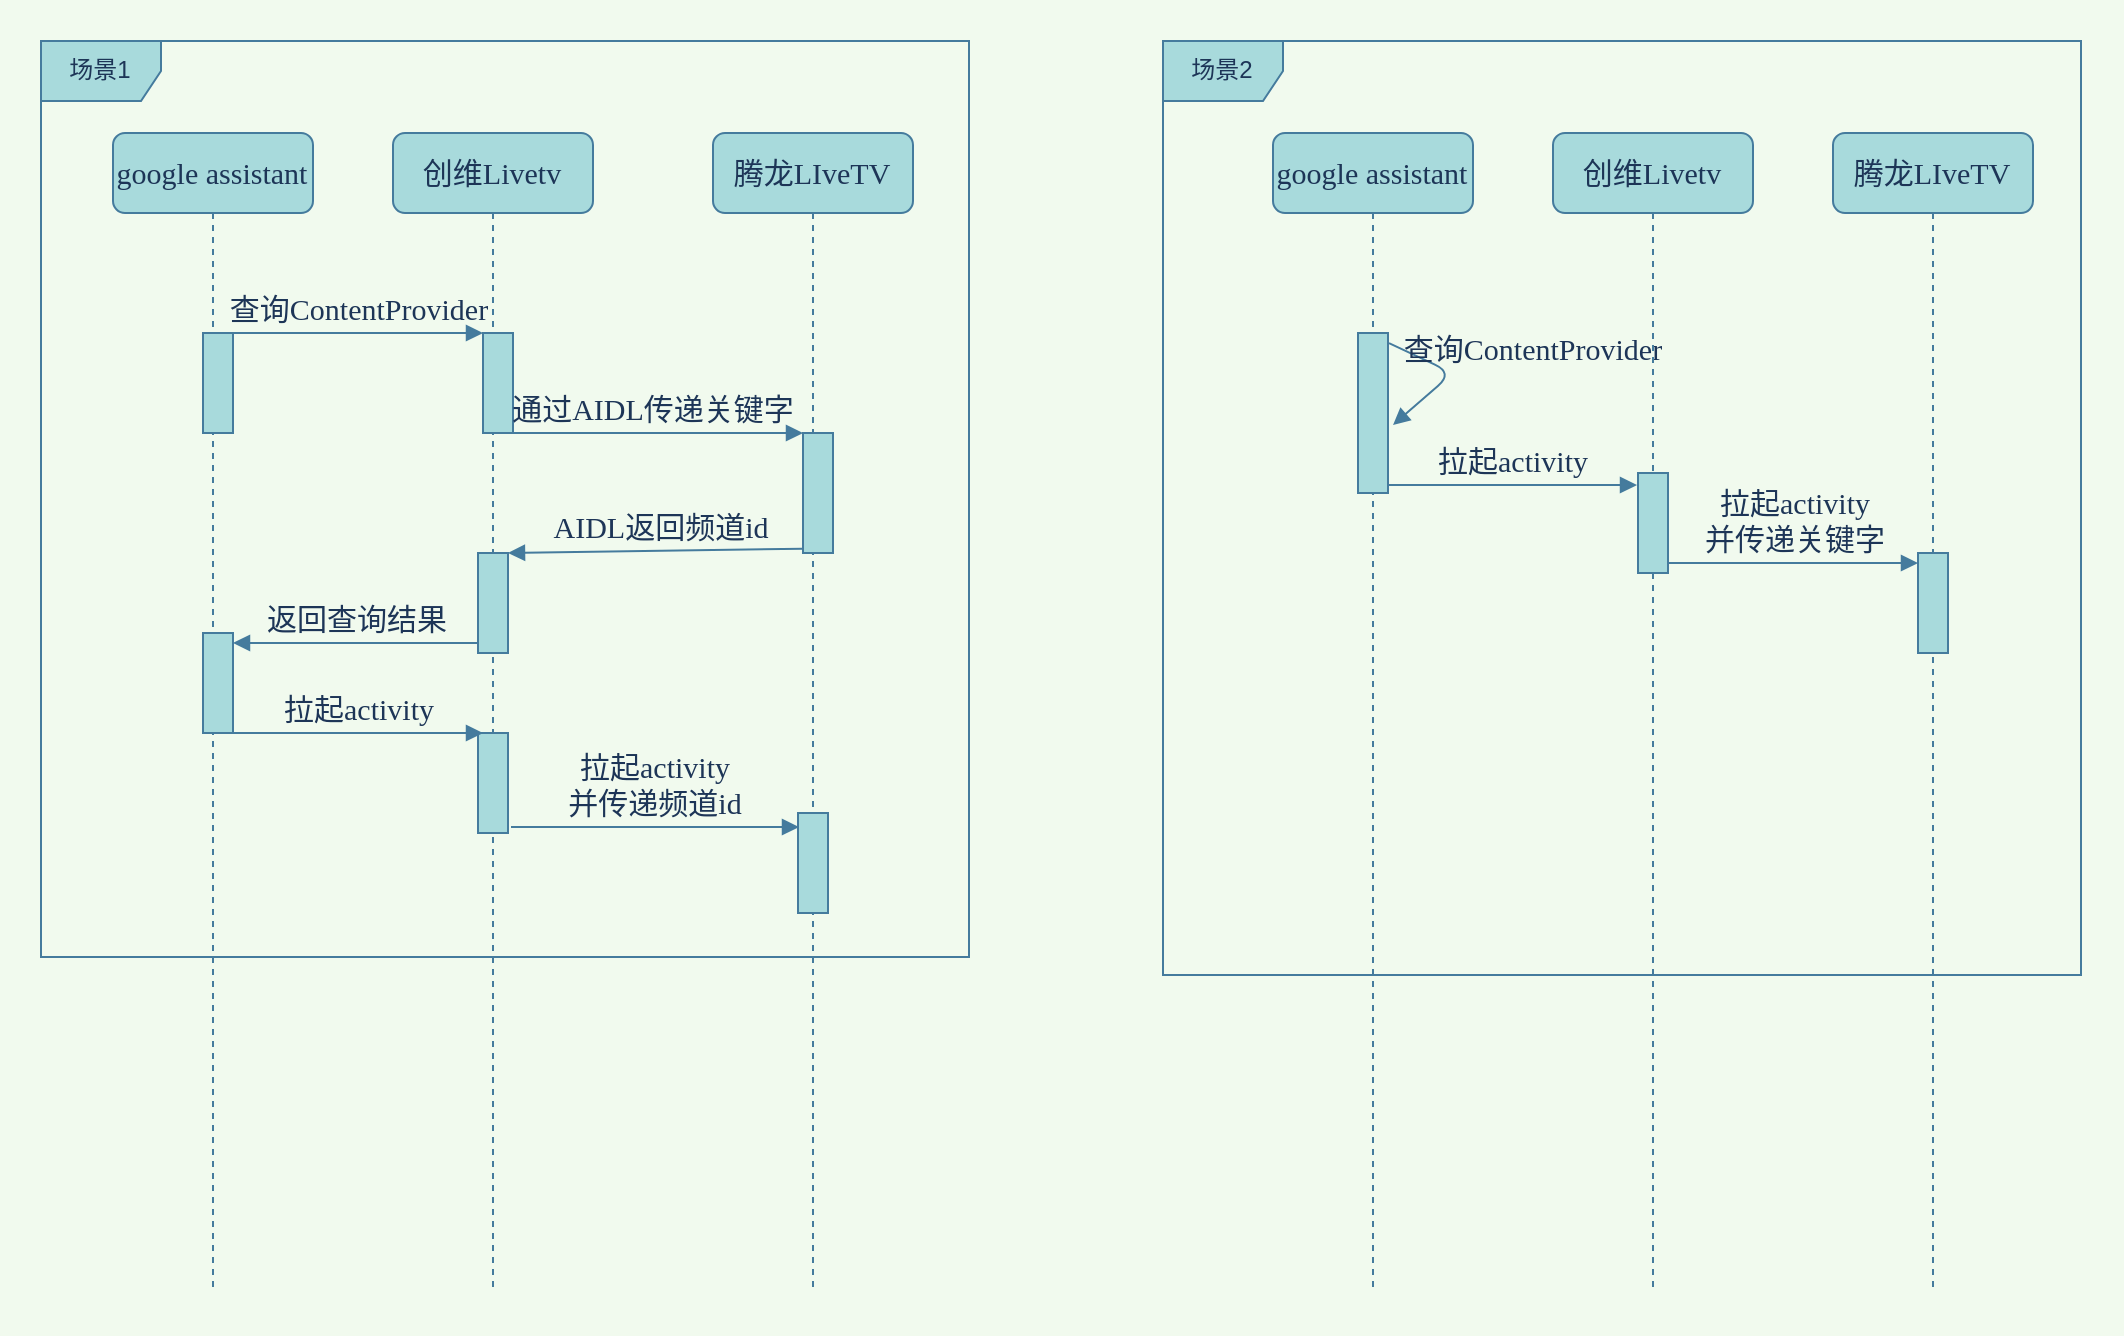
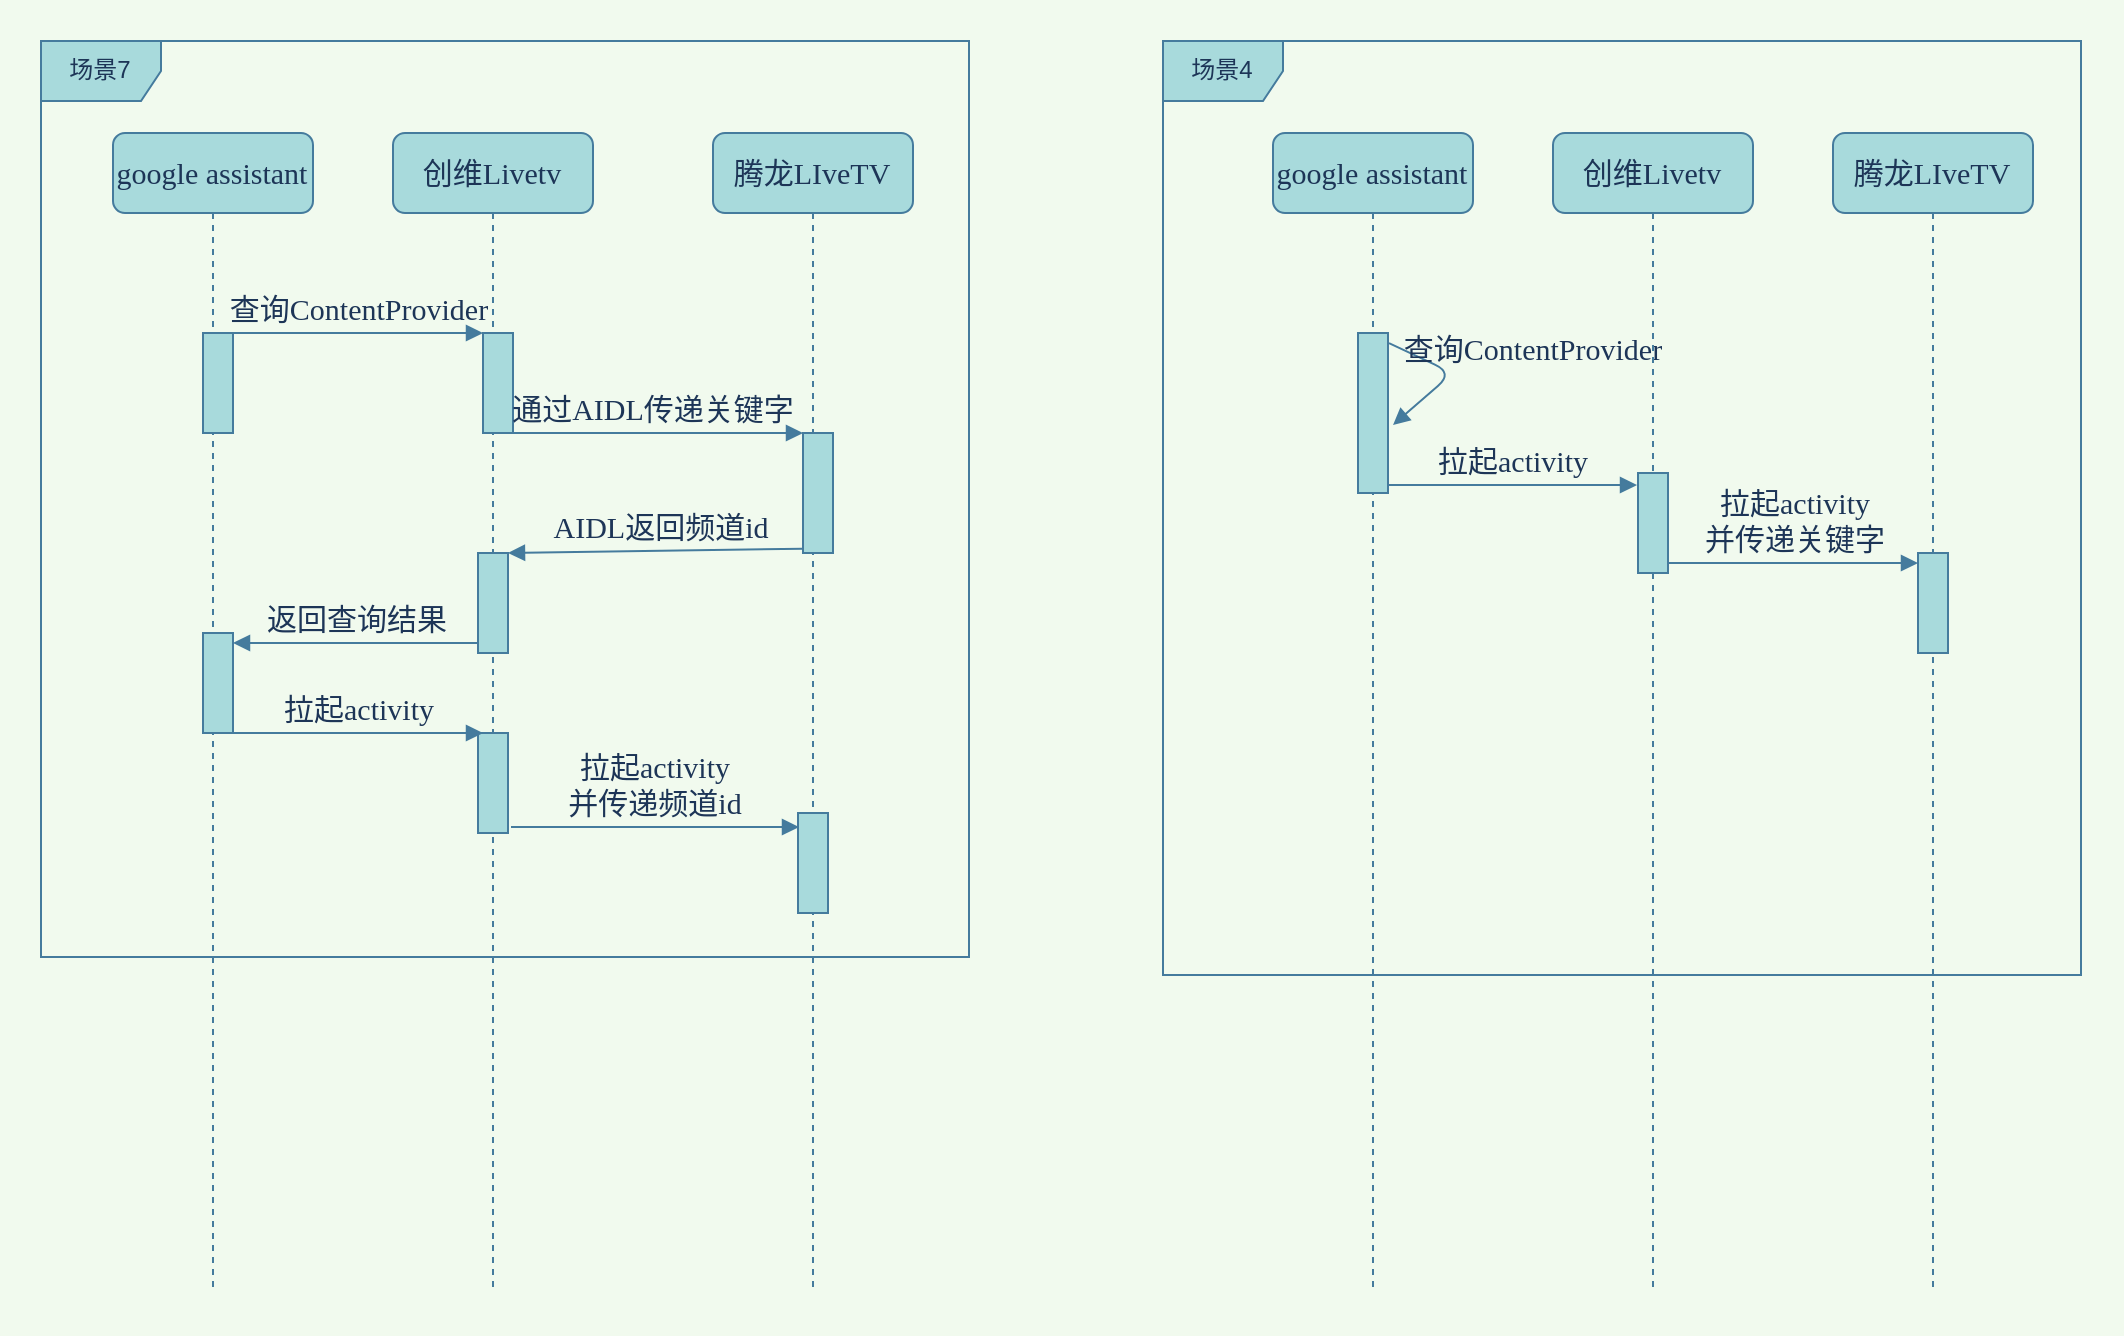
node "场景1": label "场景1" -> "场景7"
node "场景2": label "场景2" -> "场景4"
